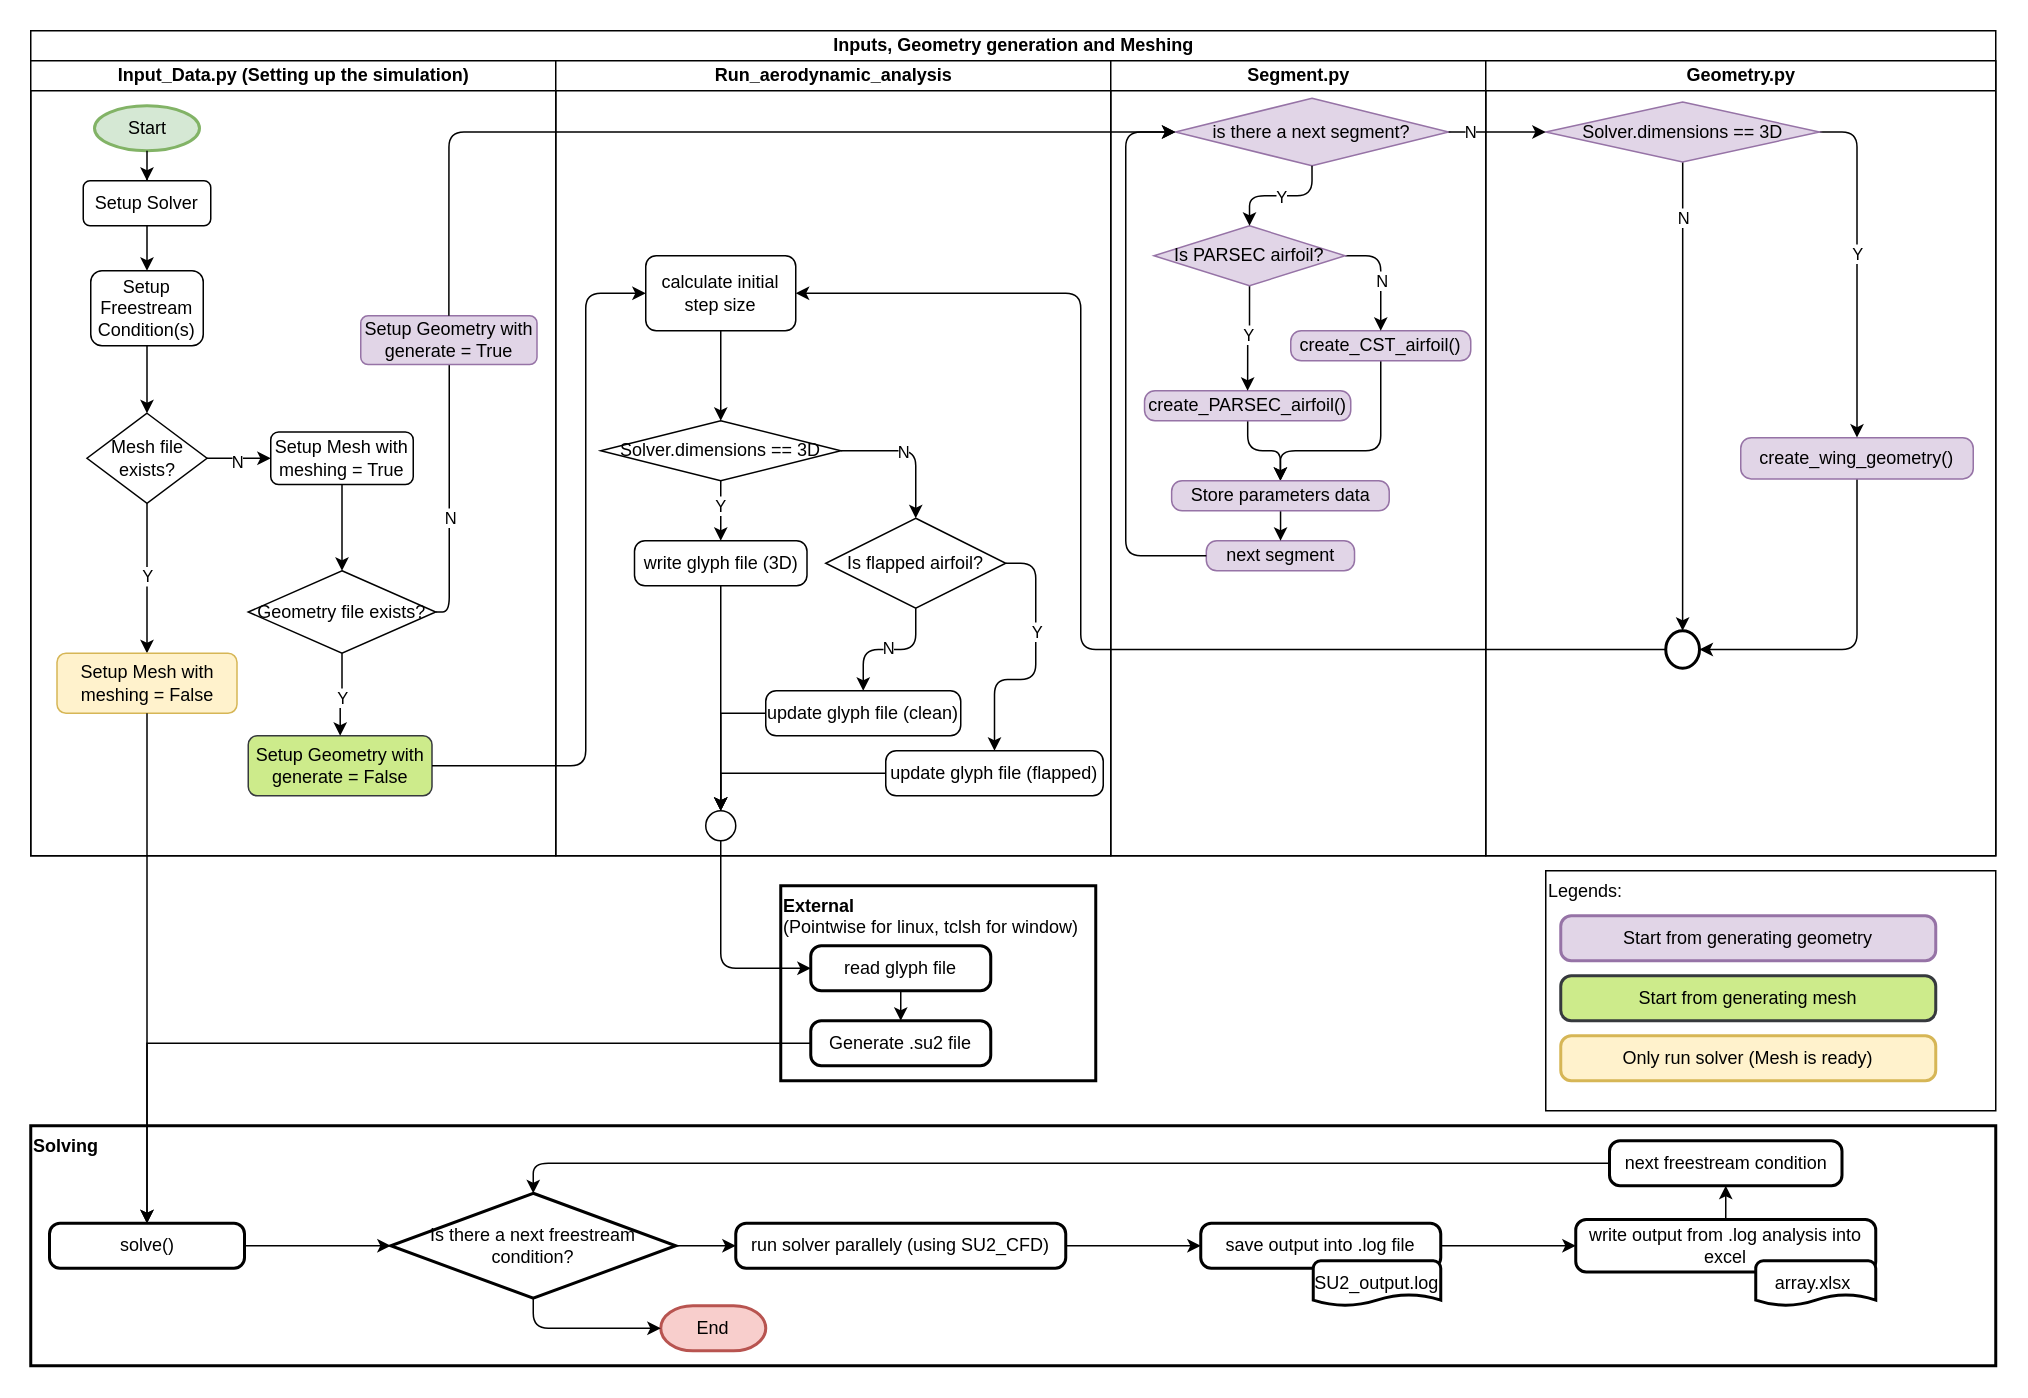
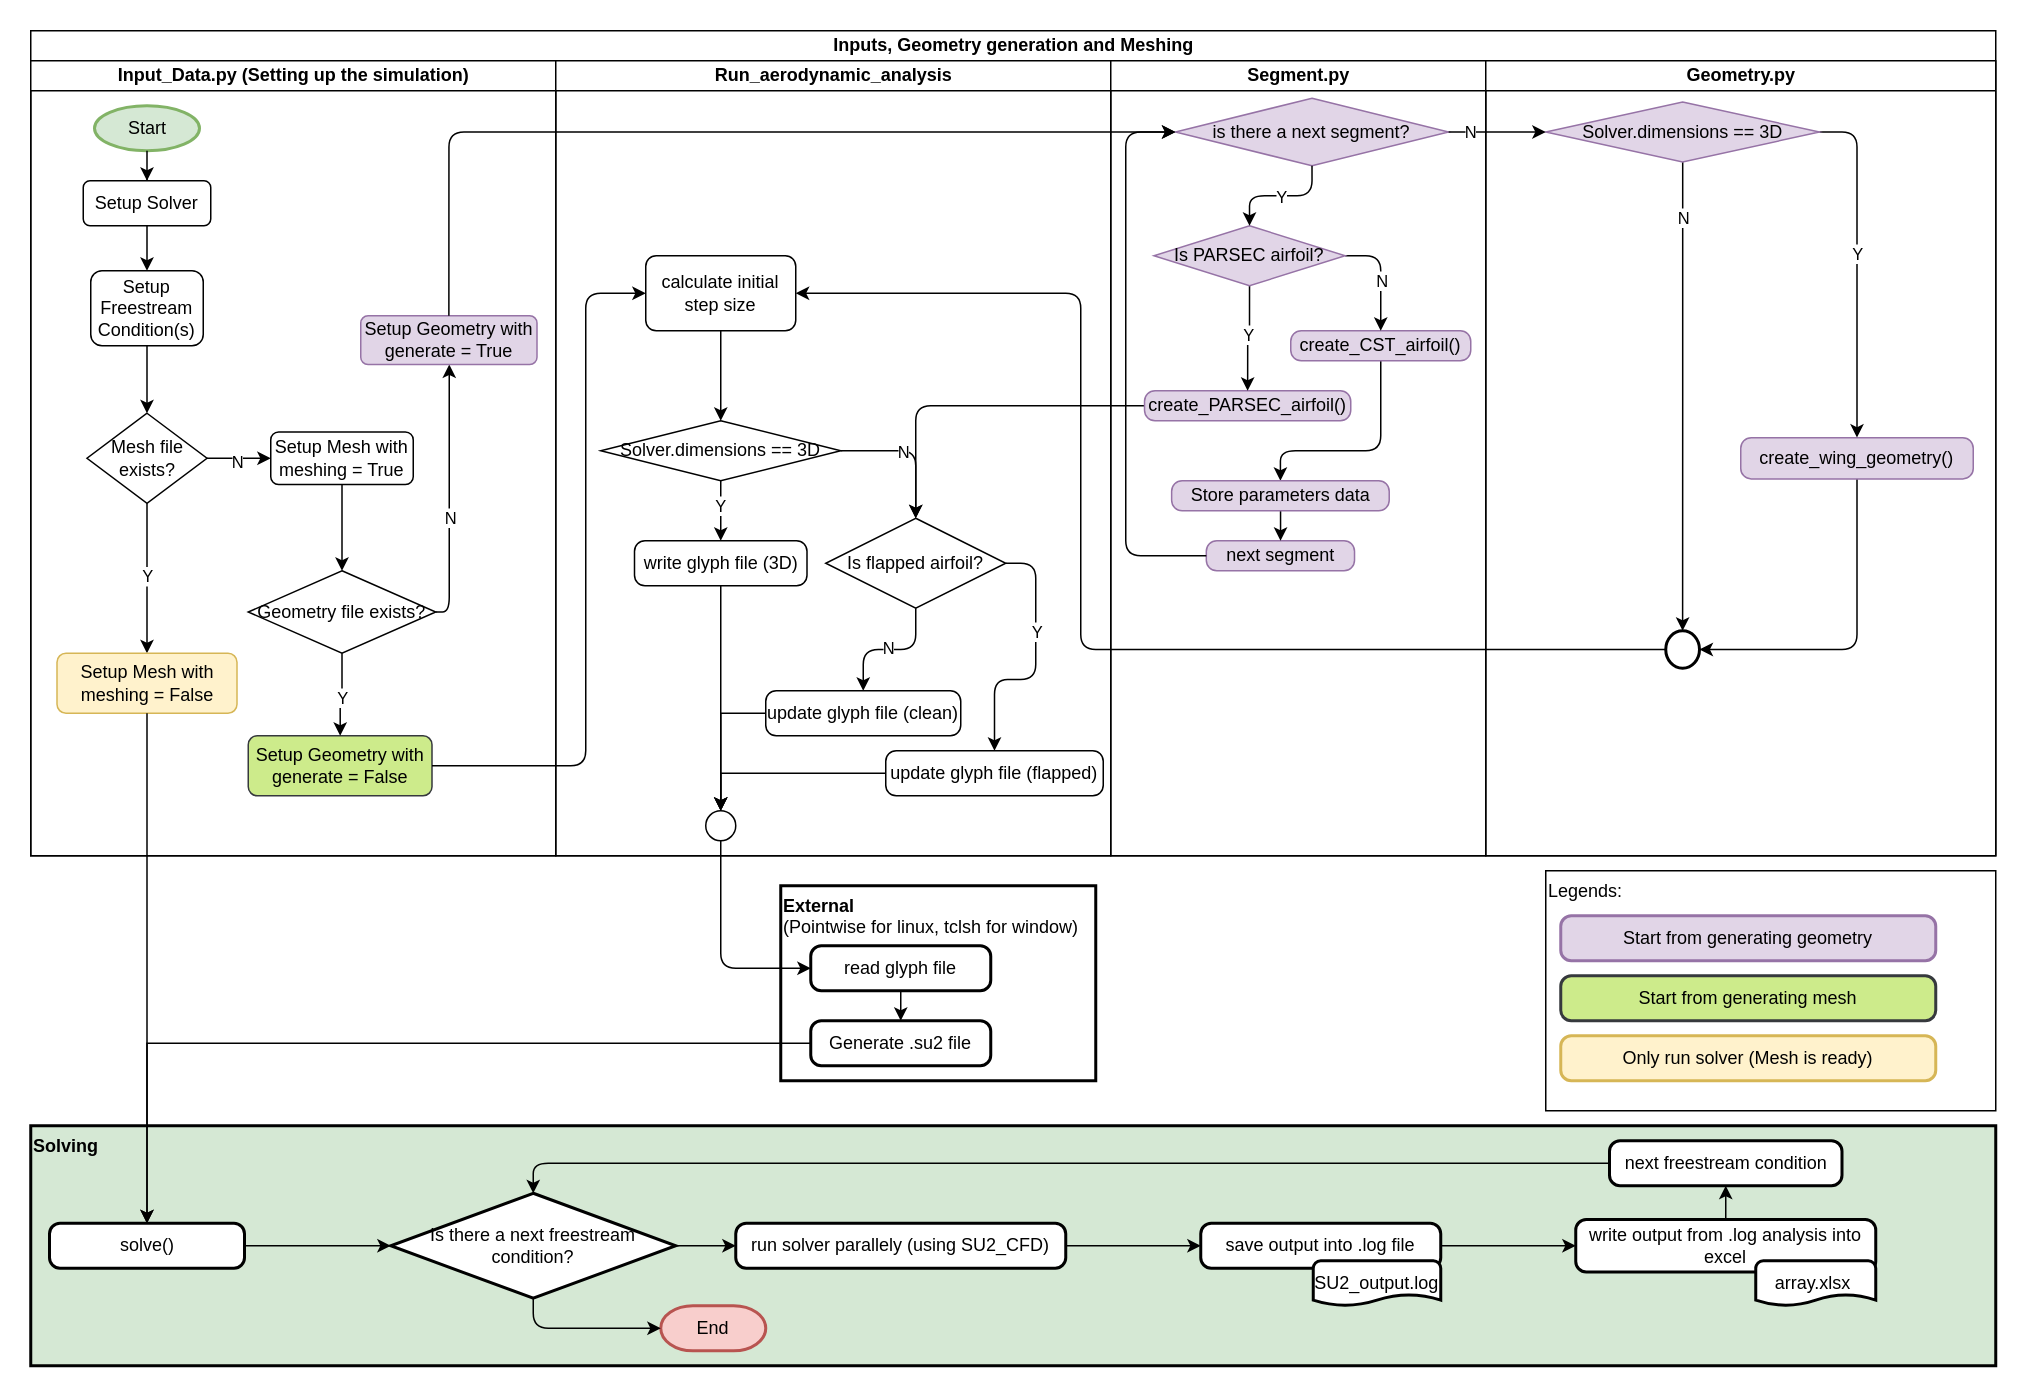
edge "Setup Geometry with generate = True" -- "Geometry file exists?": arrowhead none -> classic
edge "create_PARSEC_airfoil()" -> "Store parameters data": now "create_PARSEC_airfoil()" -> "Is flapped airfoil?"
node "Solving": fillcolor #ffffff -> #d5e8d4
